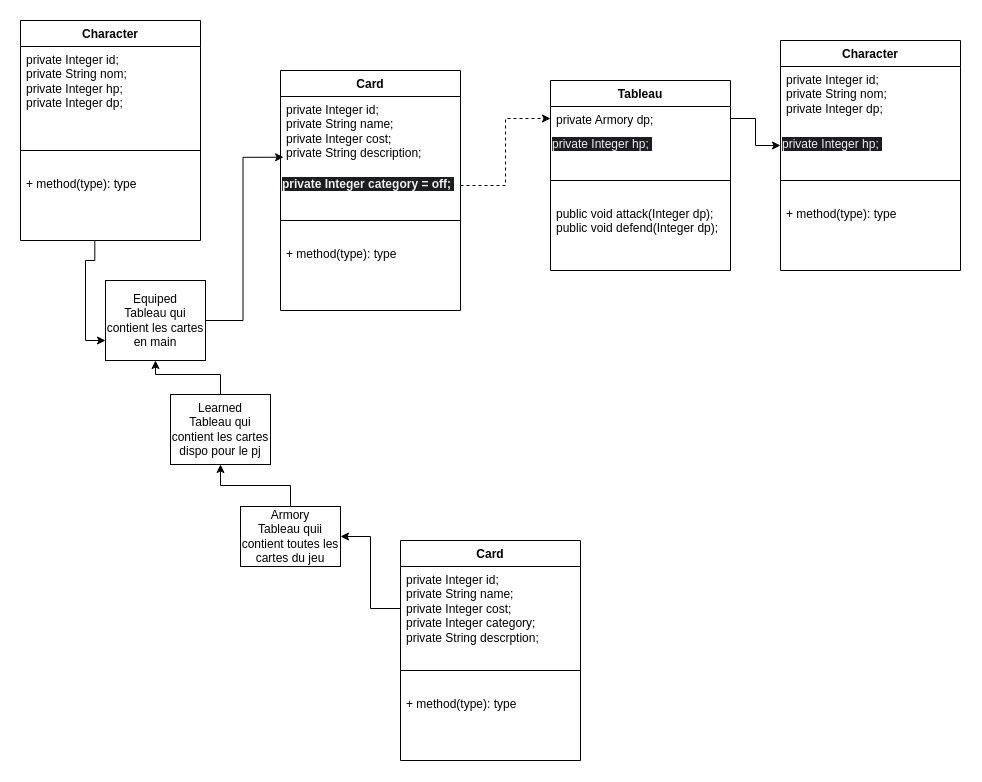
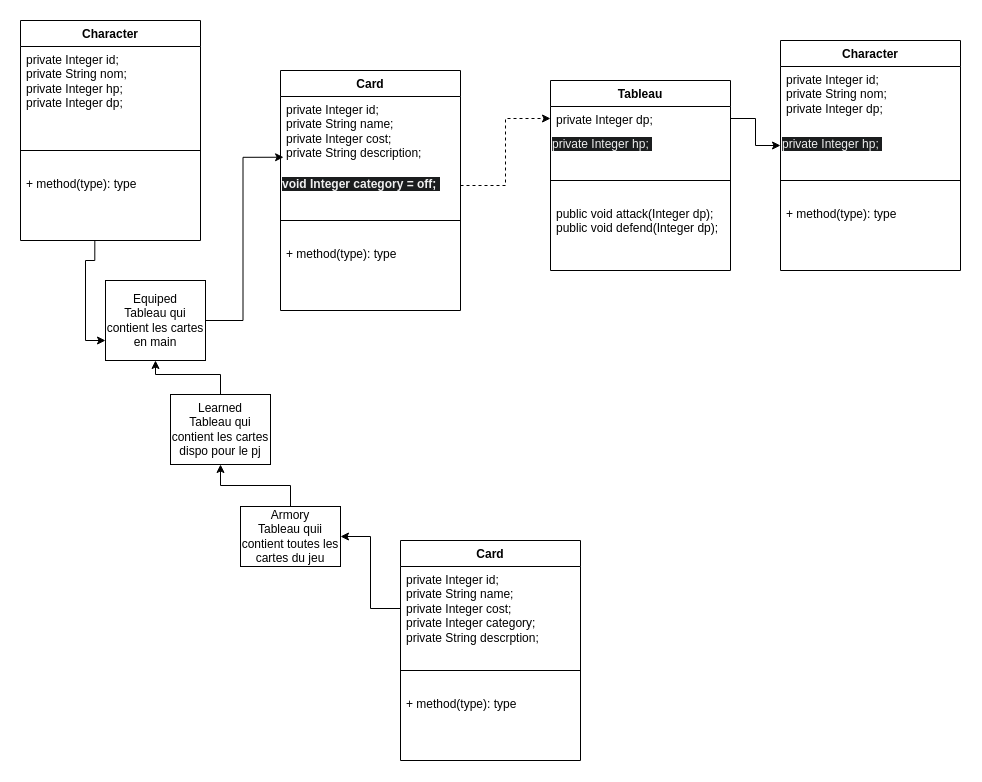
node "private Armory dp;": label "private Armory dp;" -> "private Integer dp;"
node "private Integer category = off;": label "private Integer category = off;" -> "void Integer category = off;"
